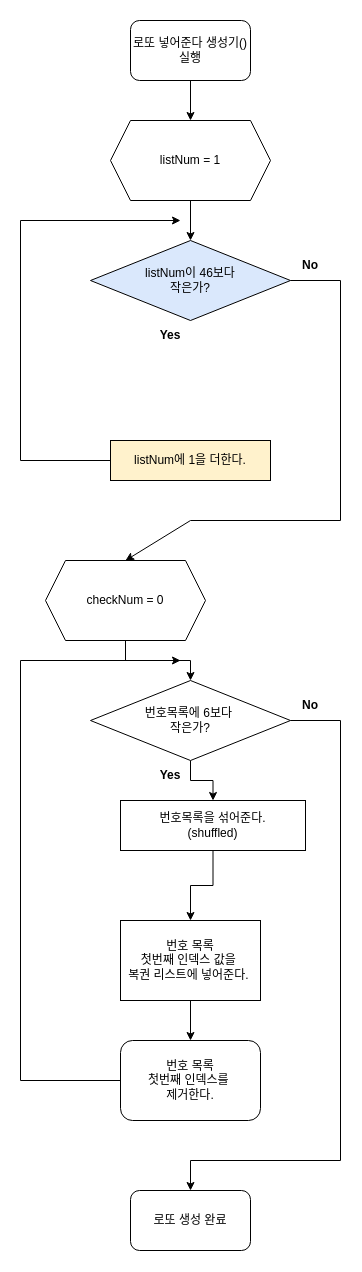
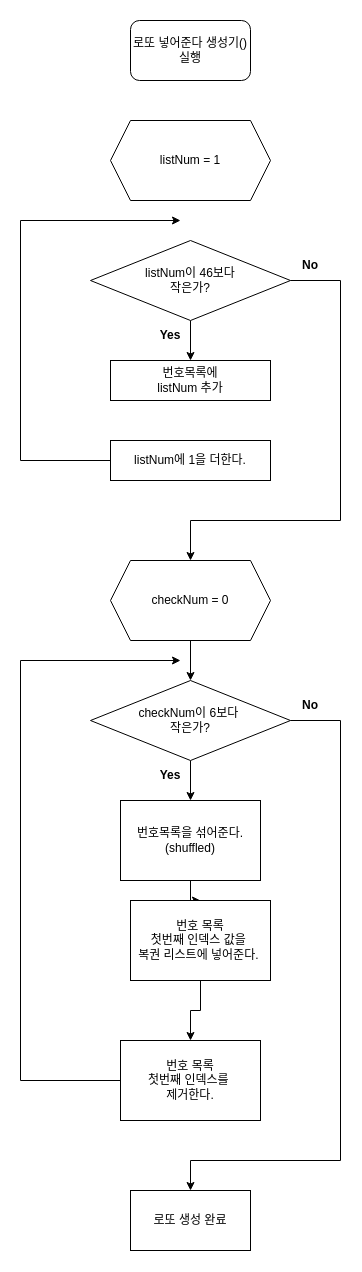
edge "로또 넣어준다 생성기() 실행" -> "listNum = 1": removed
edge "listNum = 1" -> "listNum이 46보다 작은가?": removed
node "listNum이 46보다 작은가?": fillcolor #dae8fc -> #ffffff
edge "listNum이 46보다 작은가?" -> "번호목록에 listNum 추가": added
node "번호목록에 listNum 추가": added
node "listNum에 1을 더한다.": fillcolor #fff2cc -> #ffffff
node "checkNum = 0": moved (126, 601) -> (191, 601)
node "번호목록에 6보다 작은가?": label "번호목록에 6보다 작은가?" -> "checkNum이 6보다 작은가?"
node "번호목록을 섞어준다. (shuffled)": size 185x50 -> 140x80
node "번호 목록 첫번째 인덱스 값을 복권 리스트에 넣어준다.": moved (191, 961) -> (201, 941)
node "번호 목록 첫번째 인덱스를 제거한다.": shape rounded rectangle -> rectangle
node "로또 생성 완료": shape rounded rectangle -> rectangle
